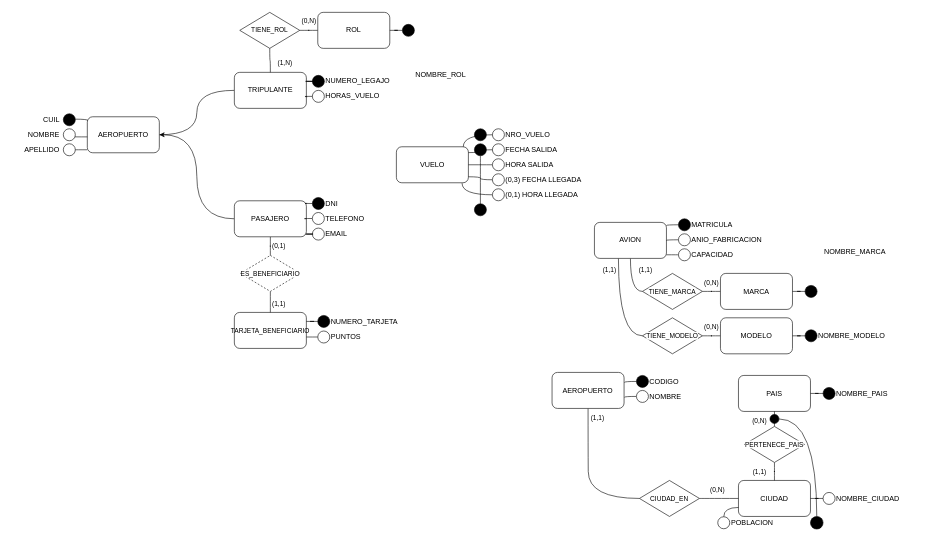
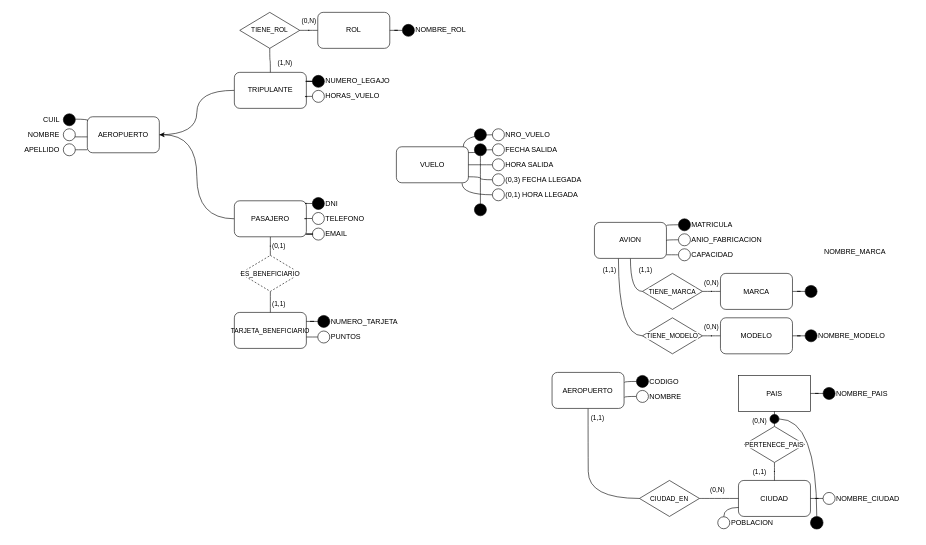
node "NOMBRE_ROL": moved (447, 75) -> (447, 30)
node "PAIS": shape rounded rectangle -> rectangle
